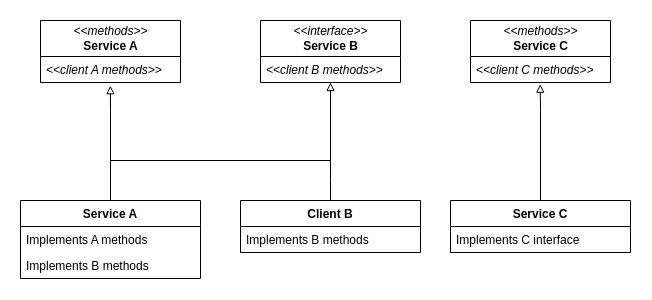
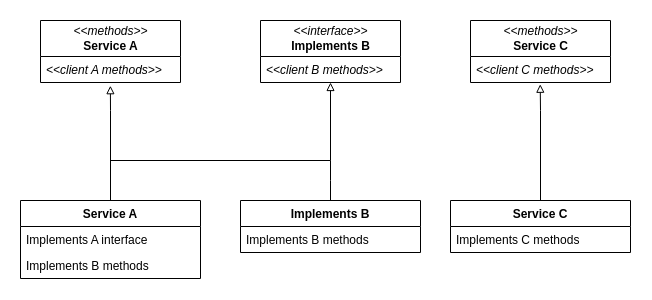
node "<<interface>> Service B": label "<<interface>> Service B" -> "<<interface>> Implements B"
node "Client B": label "Client B" -> "Implements B"
node "Implements A methods": label "Implements A methods" -> "Implements A interface"
node "Implements C interface": label "Implements C interface" -> "Implements C methods"
